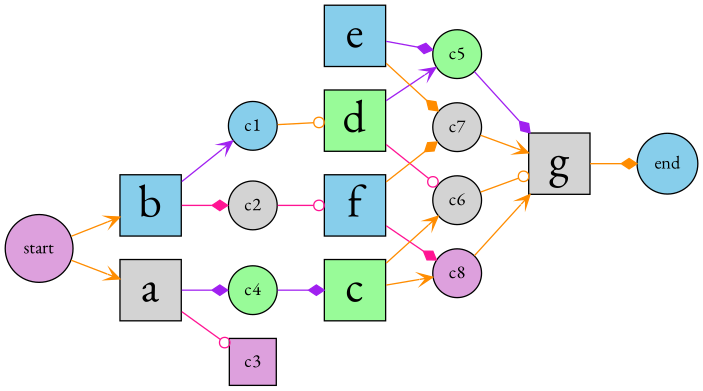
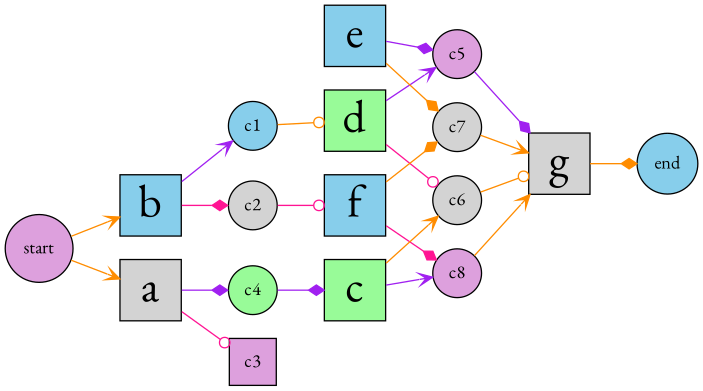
node "c5": fillcolor palegreen -> plum
edge "c" -> "c8": color darkorange -> purple
